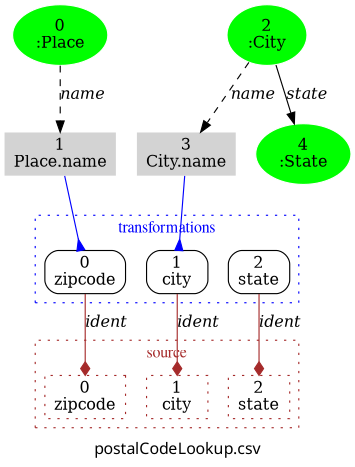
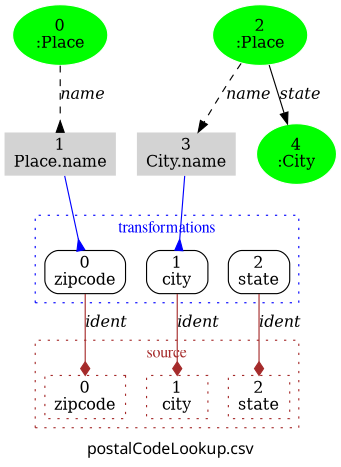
node "2 :City": label "2 :City" -> "2 :Place"
edge "0 :Place" -> "1 Place.name": arrowhead normal -> inv
node "4 :State": label "4 :State" -> "4 :City"
